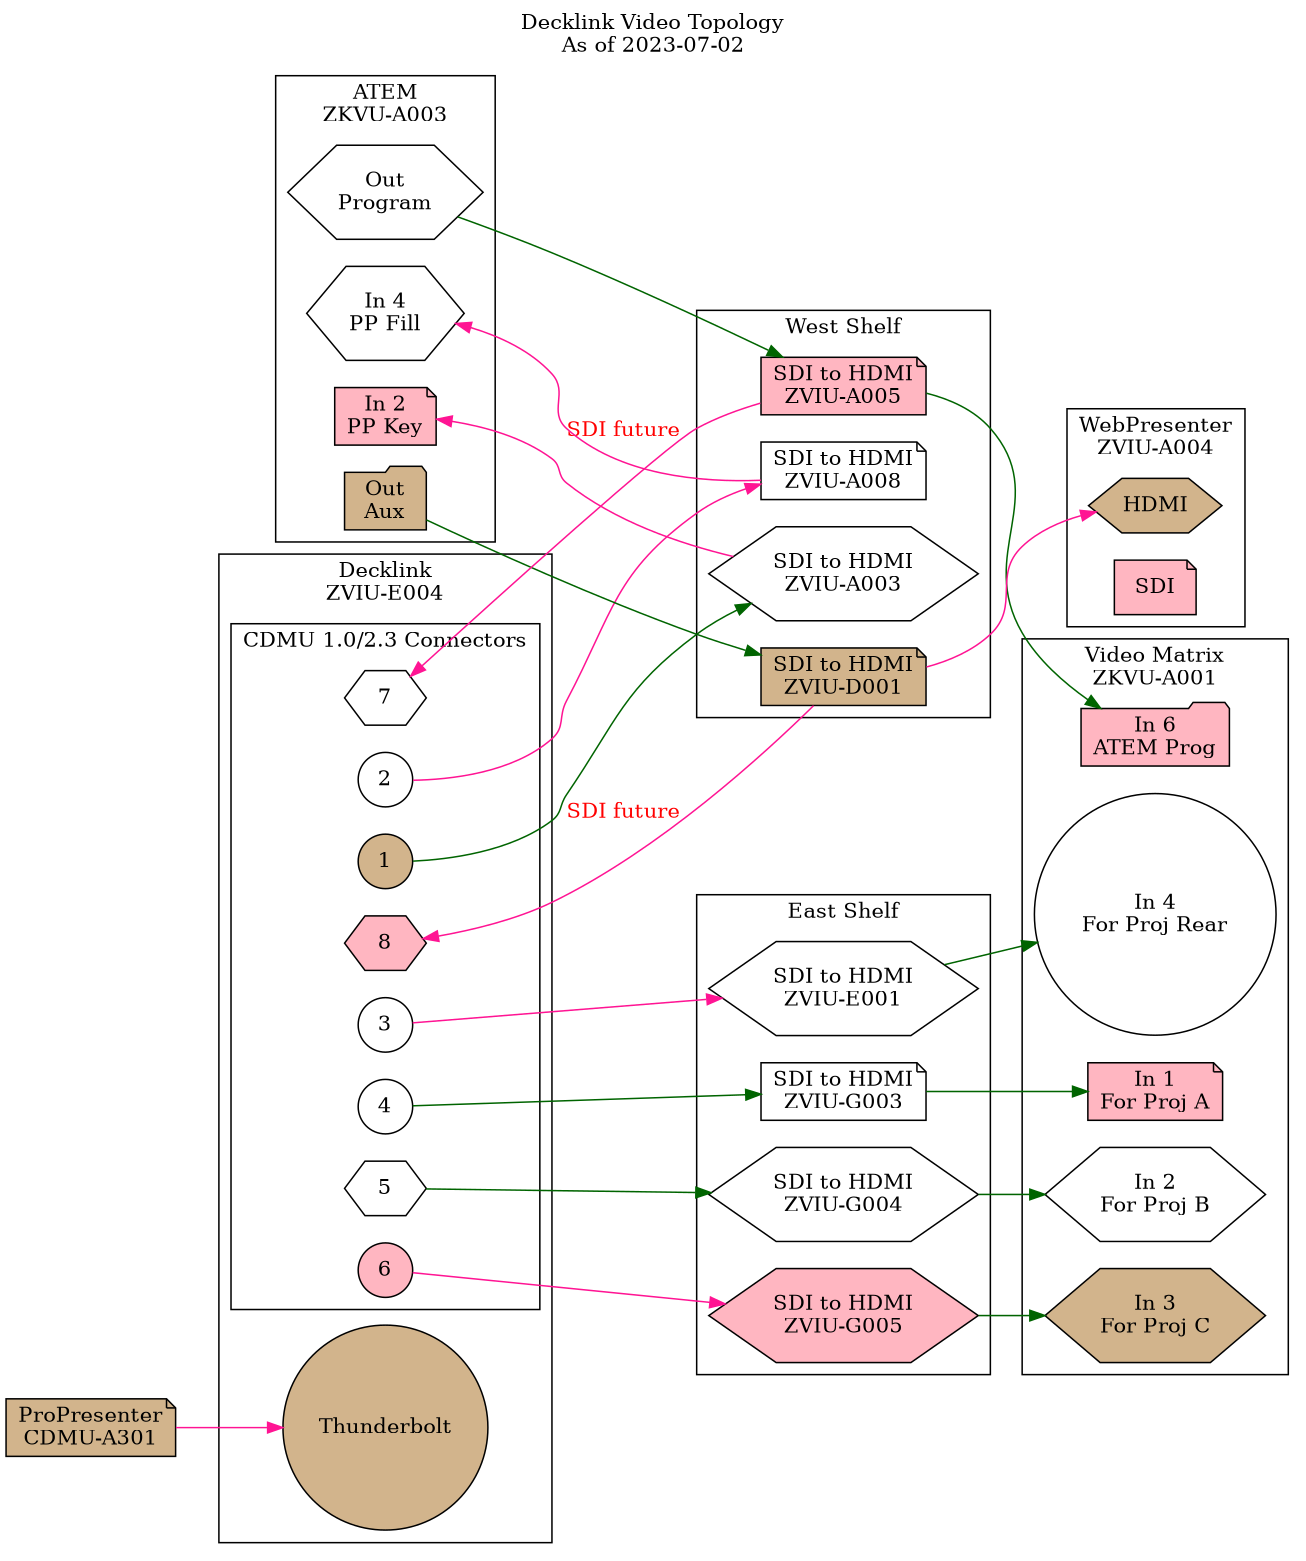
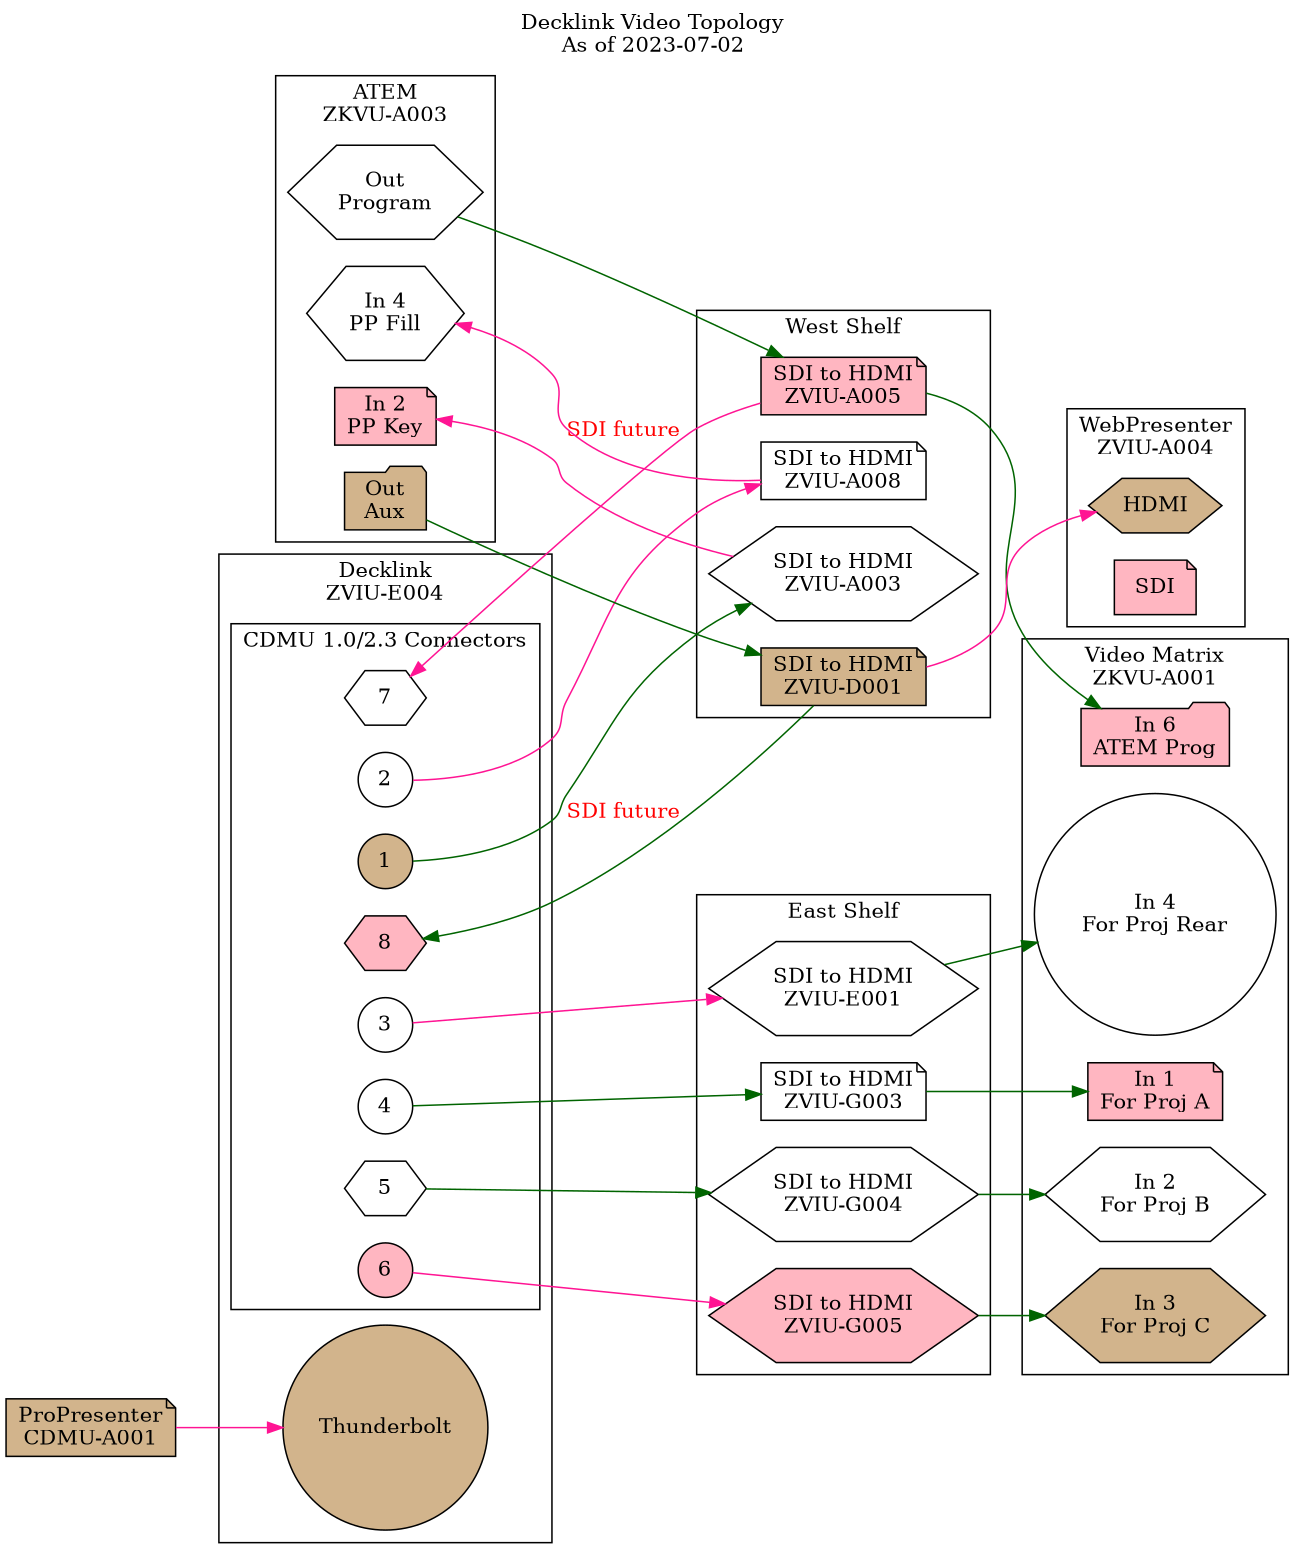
edge "SDI to HDMI ZVIU-D001" -> "8": color deeppink -> darkgreen
node "ProPresenter CDMU-A301": label "ProPresenter CDMU-A301" -> "ProPresenter CDMU-A001"
